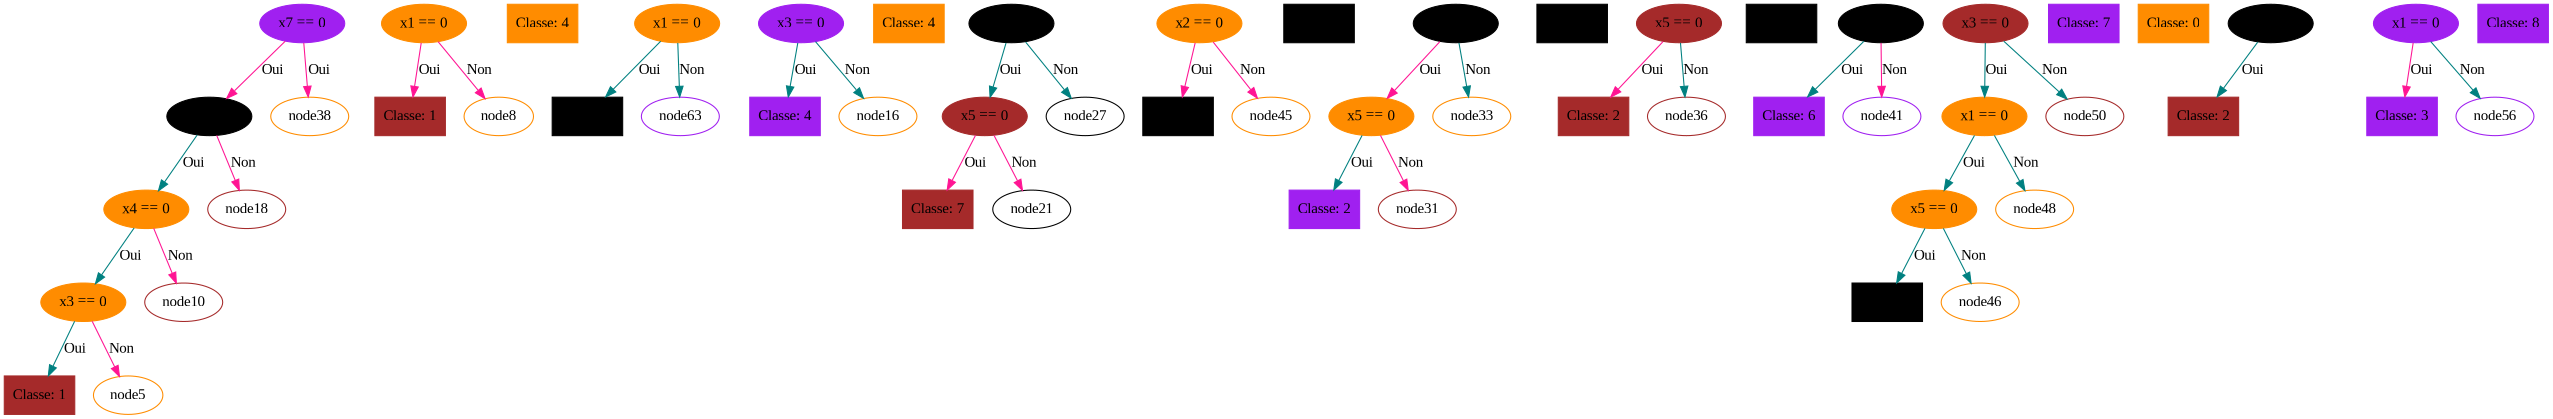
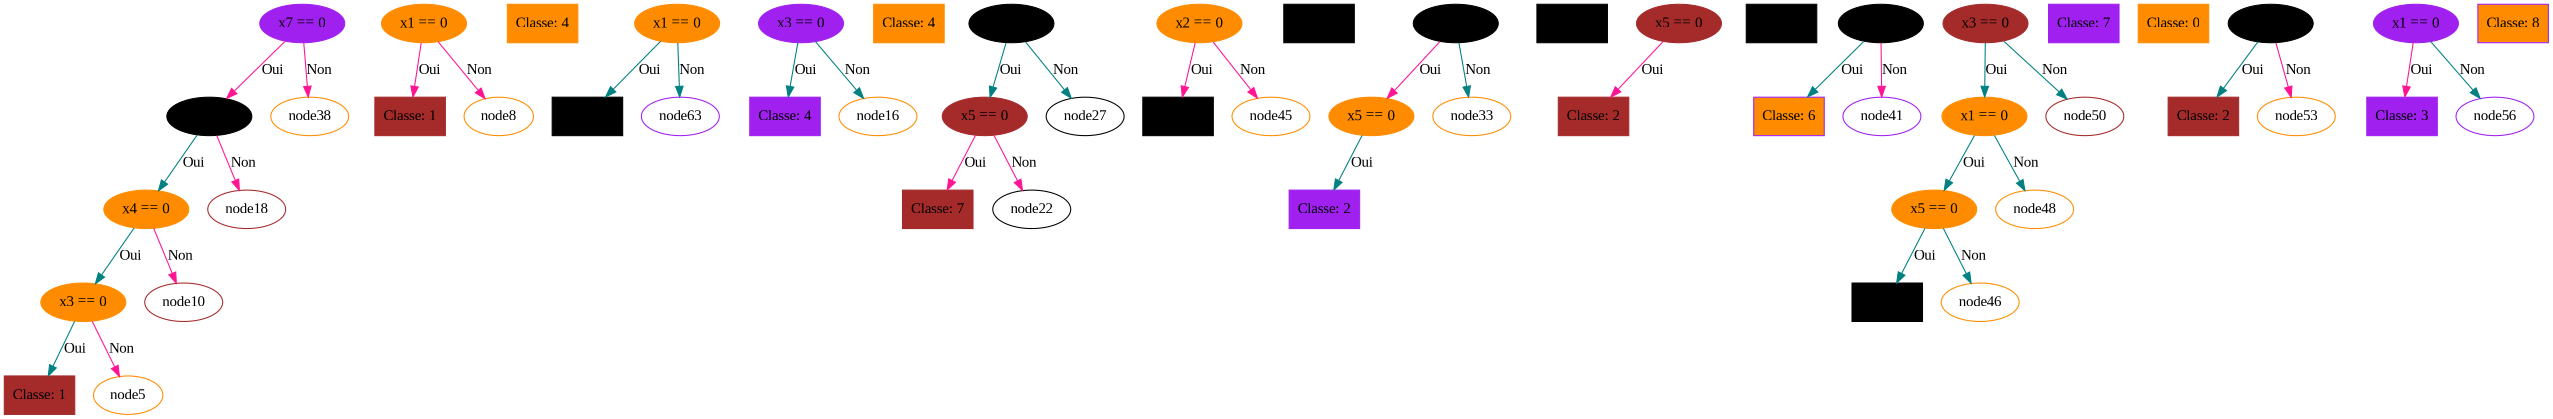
node "Classe: 8": fillcolor purple -> darkorange
edge "x7 == 0" -> "node38": label "Oui" -> "Non"
node "node36": removed
node "Classe: 6": fillcolor purple -> darkorange
node "node53": added
node "node21": label "node21" -> "node22"
node "node31": removed
